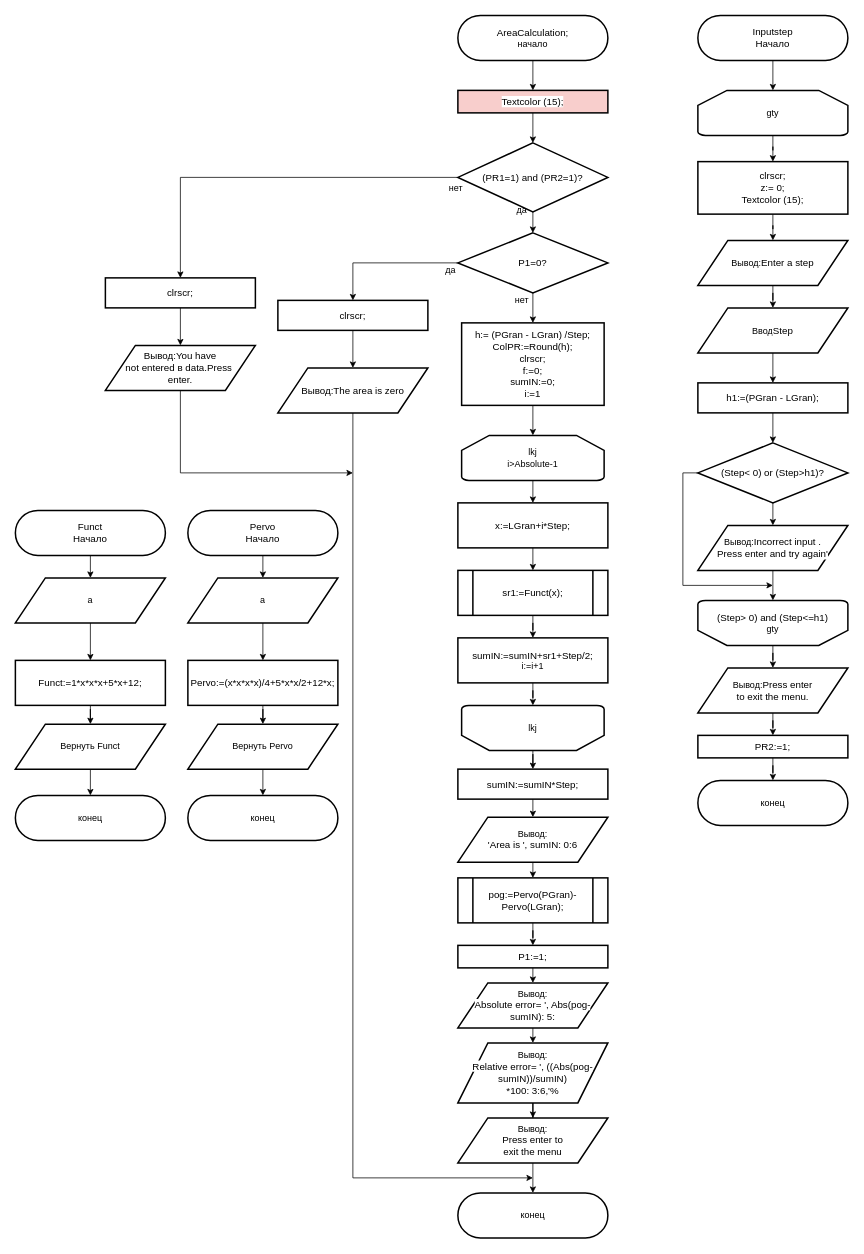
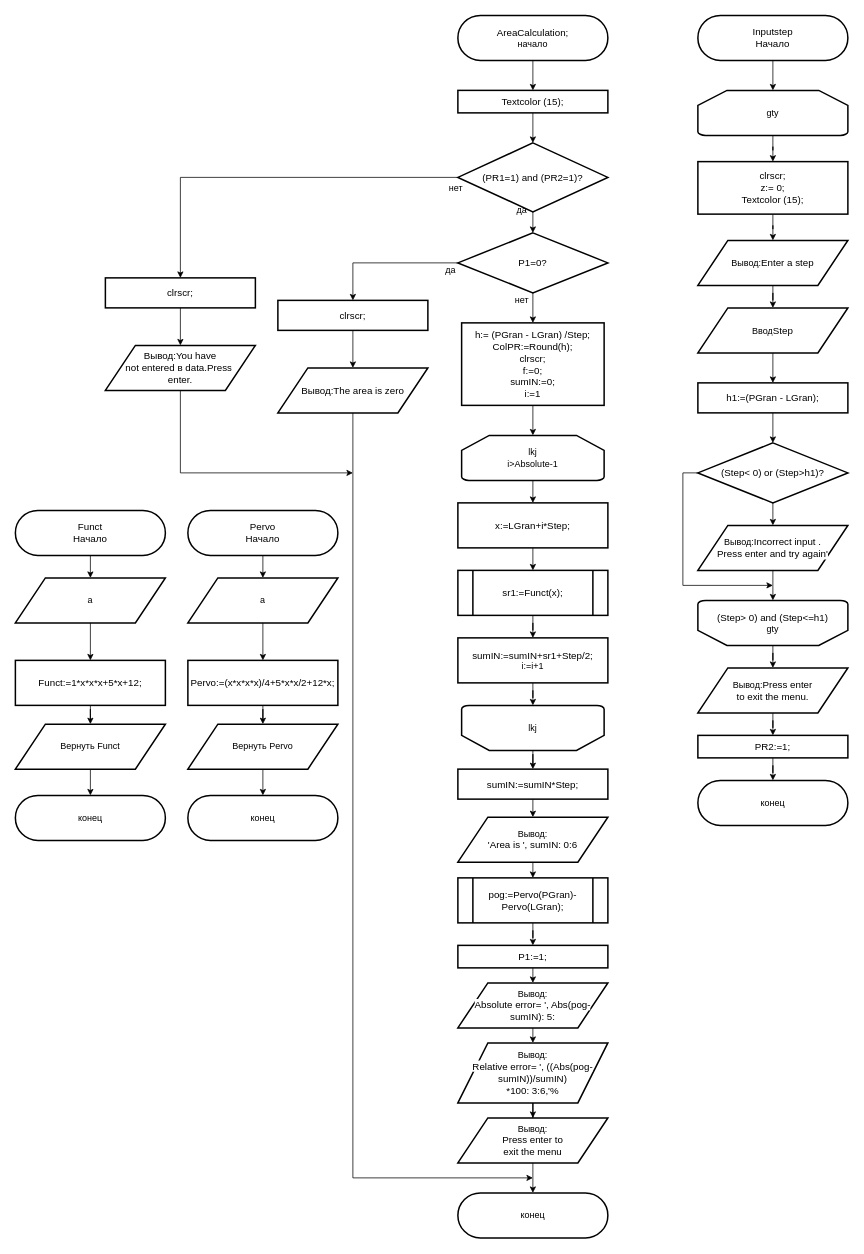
node "Textcolor (15);": fillcolor #f8cecc -> #ffffff
